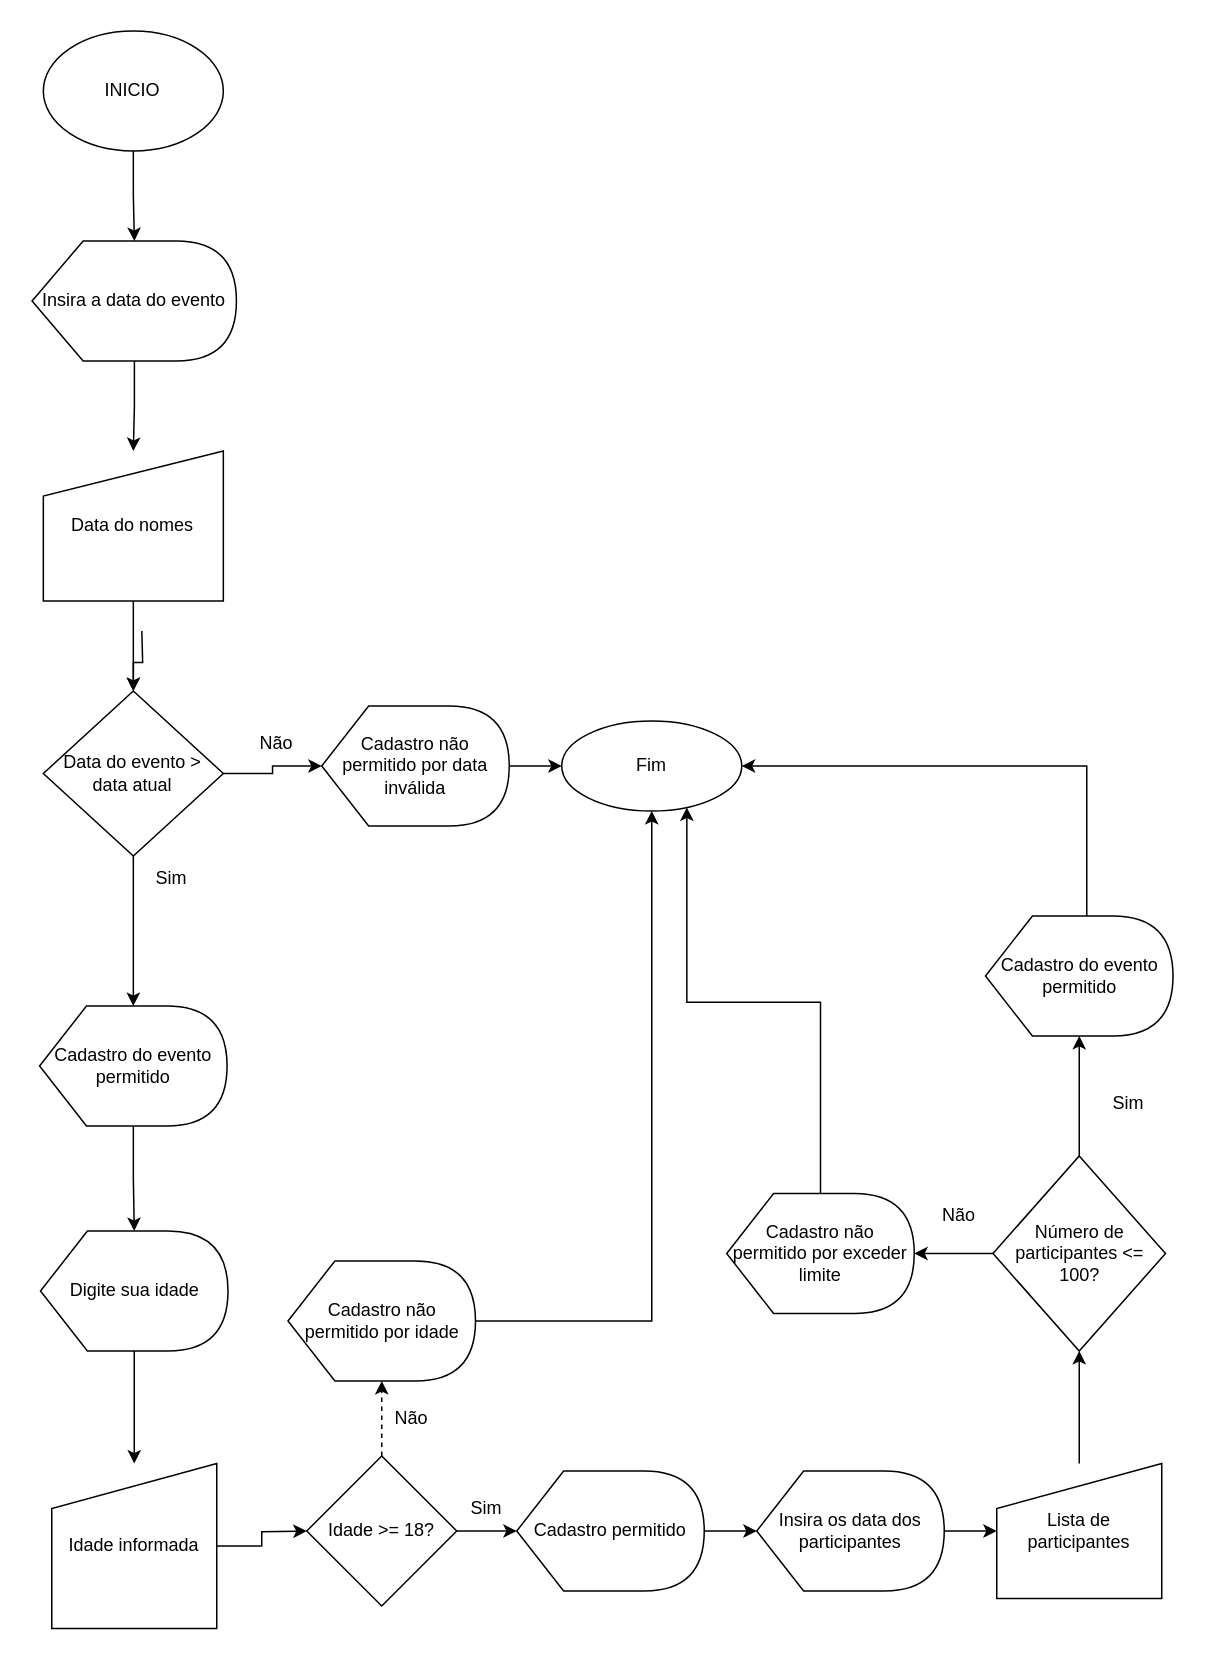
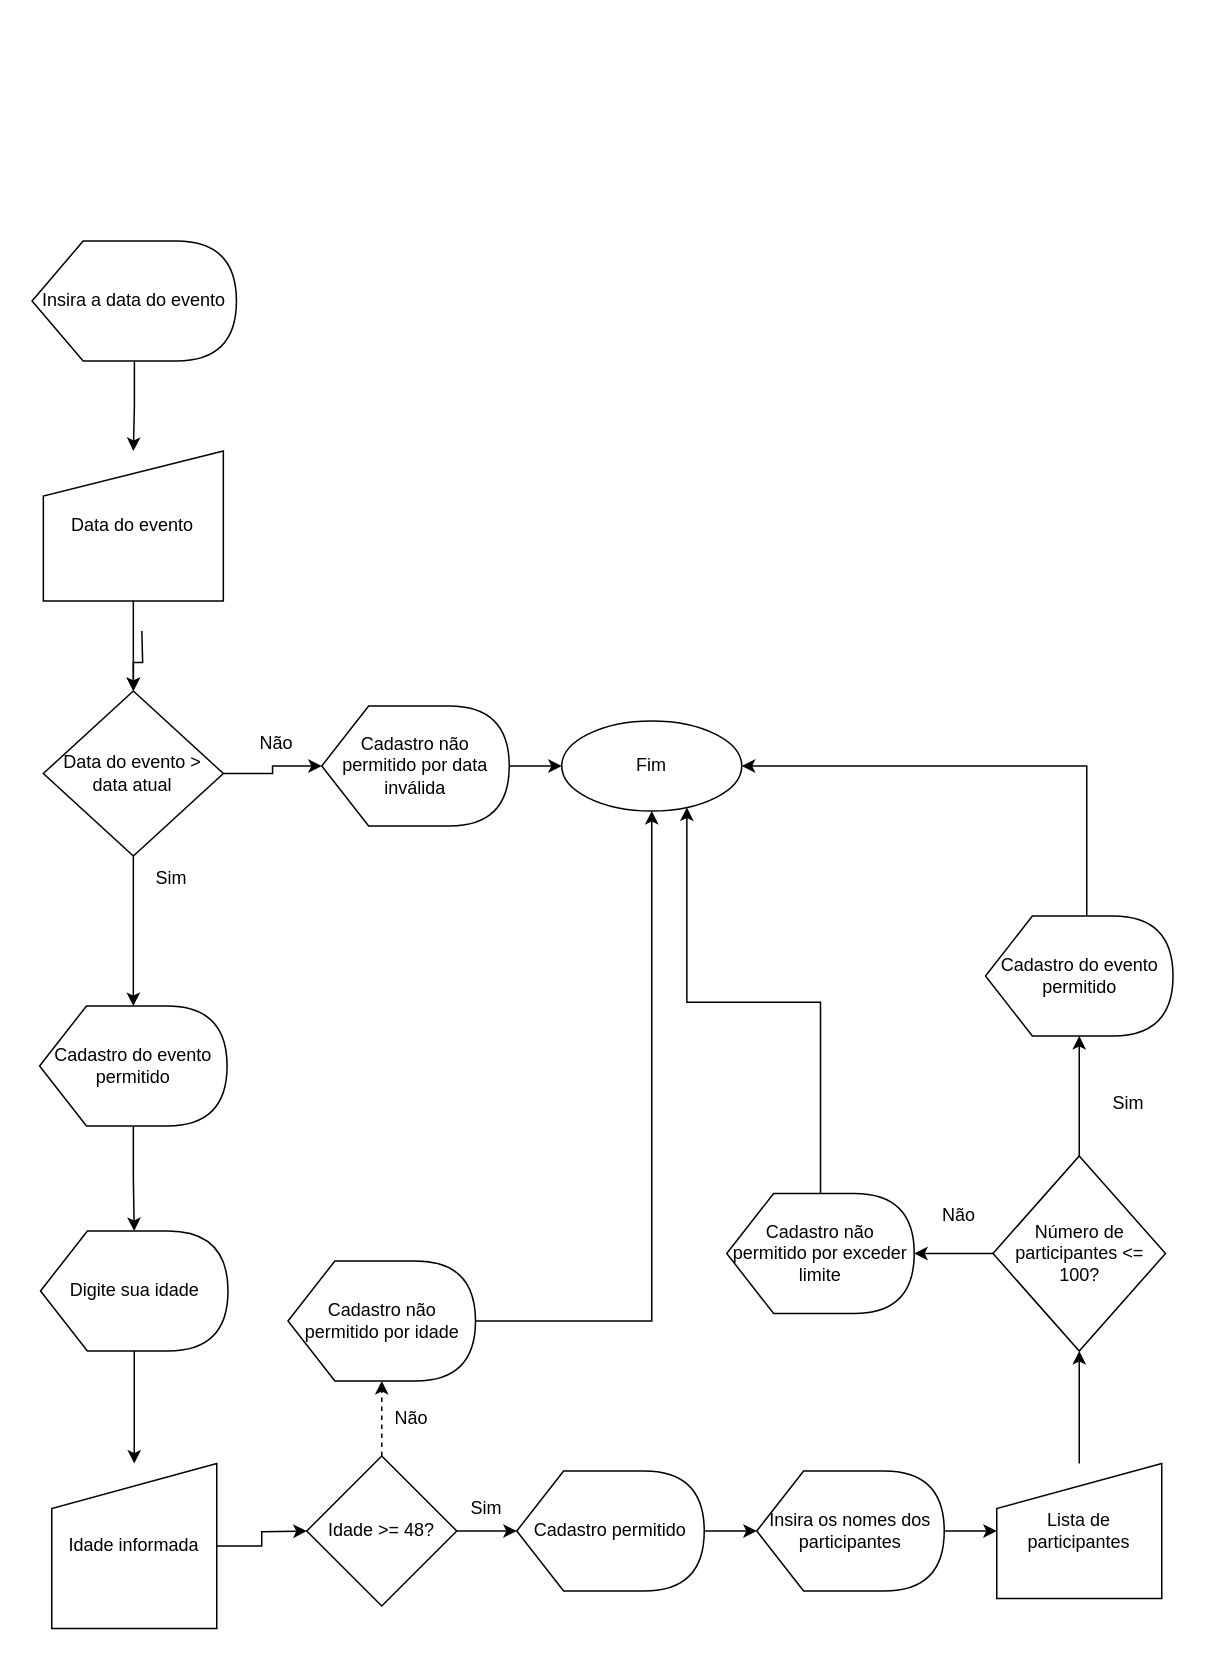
node "INICIO": removed
edge "INICIO" -> "Insira a data do evento": removed
node "Data do nomes": label "Data do nomes" -> "Data do evento"
node "Idade >= 18?": label "Idade >= 18?" -> "Idade >= 48?"
node "Insira os data dos participantes": label "Insira os data dos participantes" -> "Insira os nomes dos participantes"
